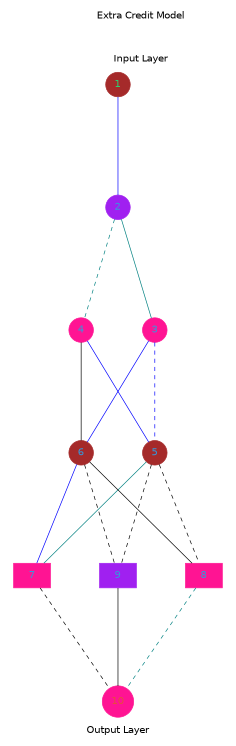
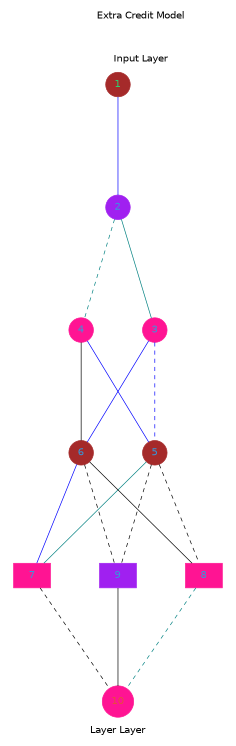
cluster "Output Layer": label "Output Layer" -> "Layer Layer"
